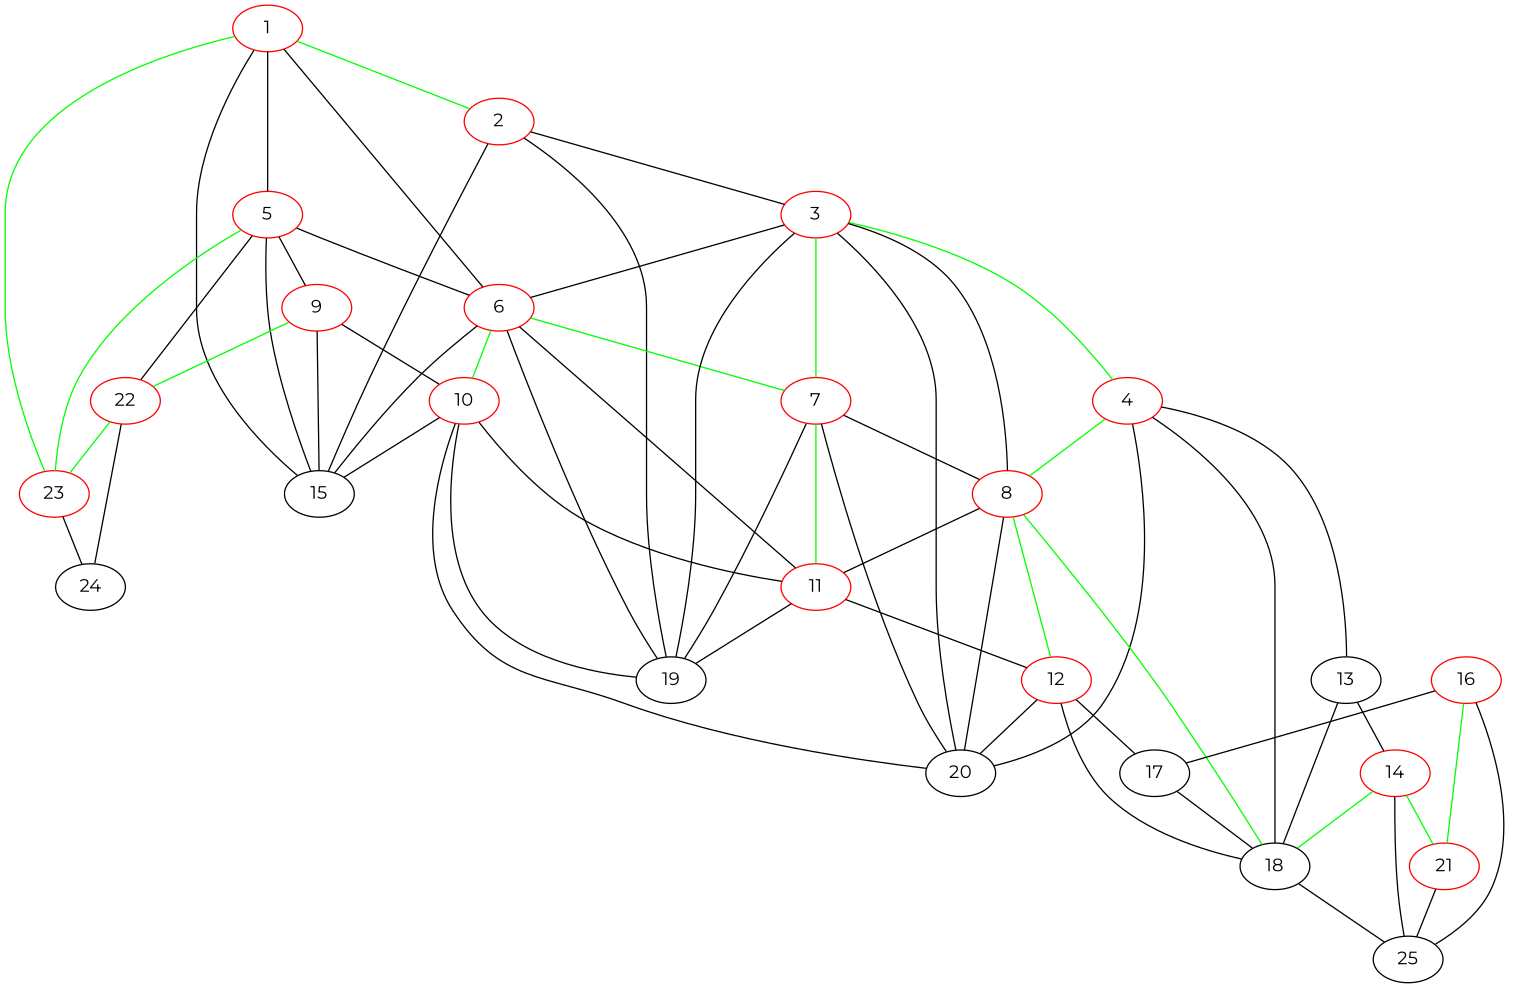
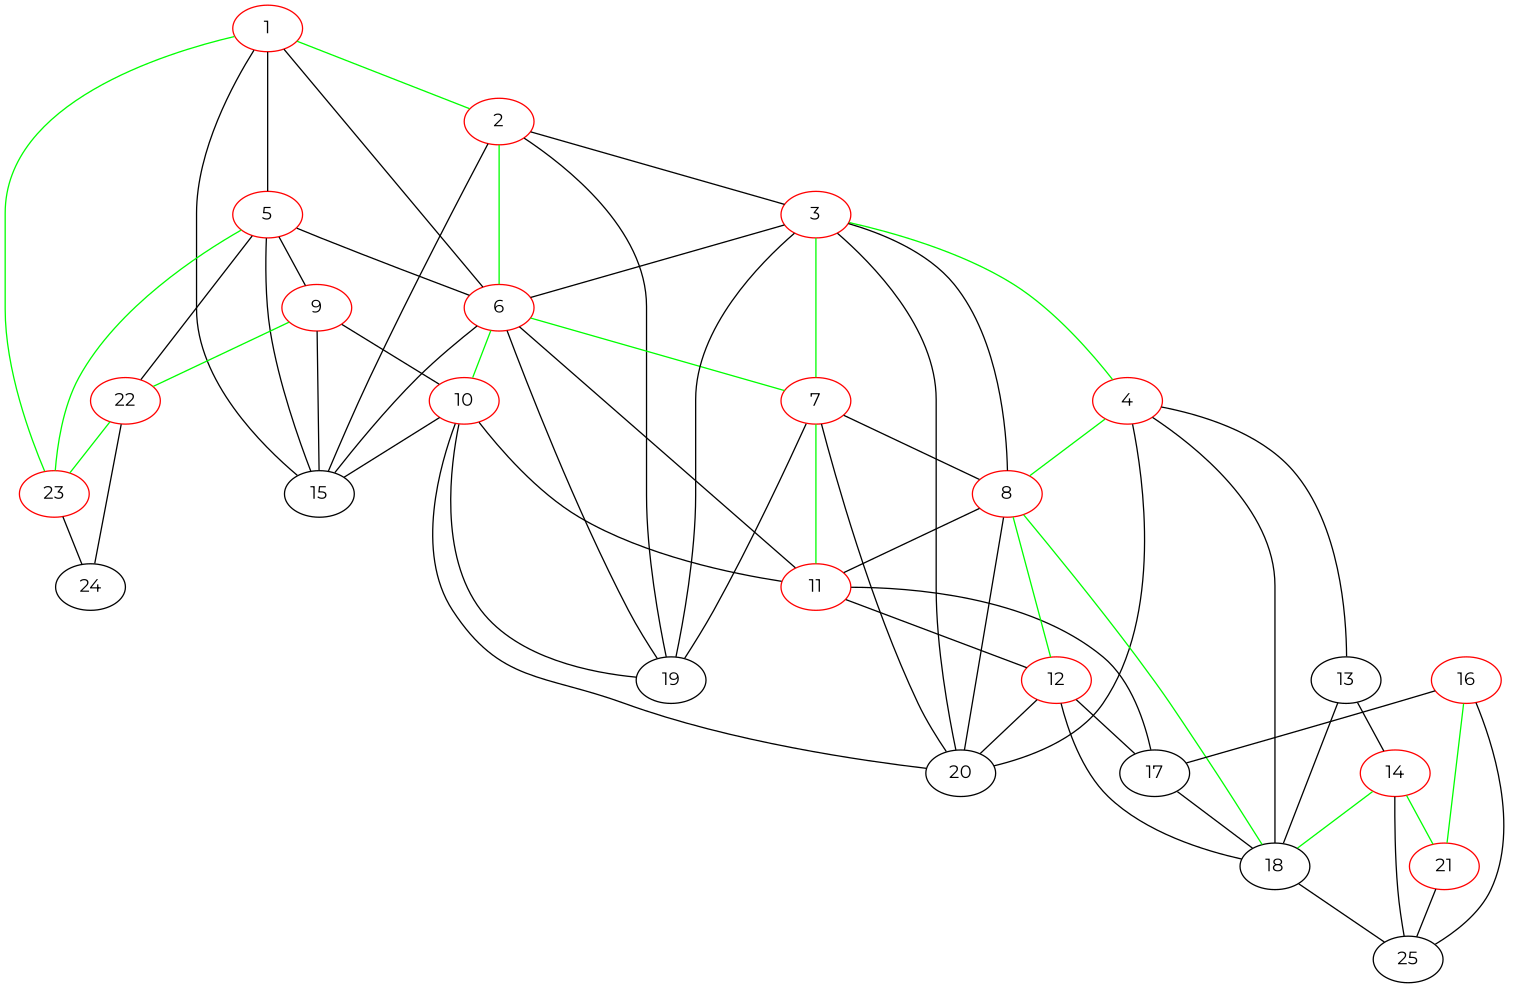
edge "2" -- "6": added
edge "11" -- "19": now "11" -- "17"
